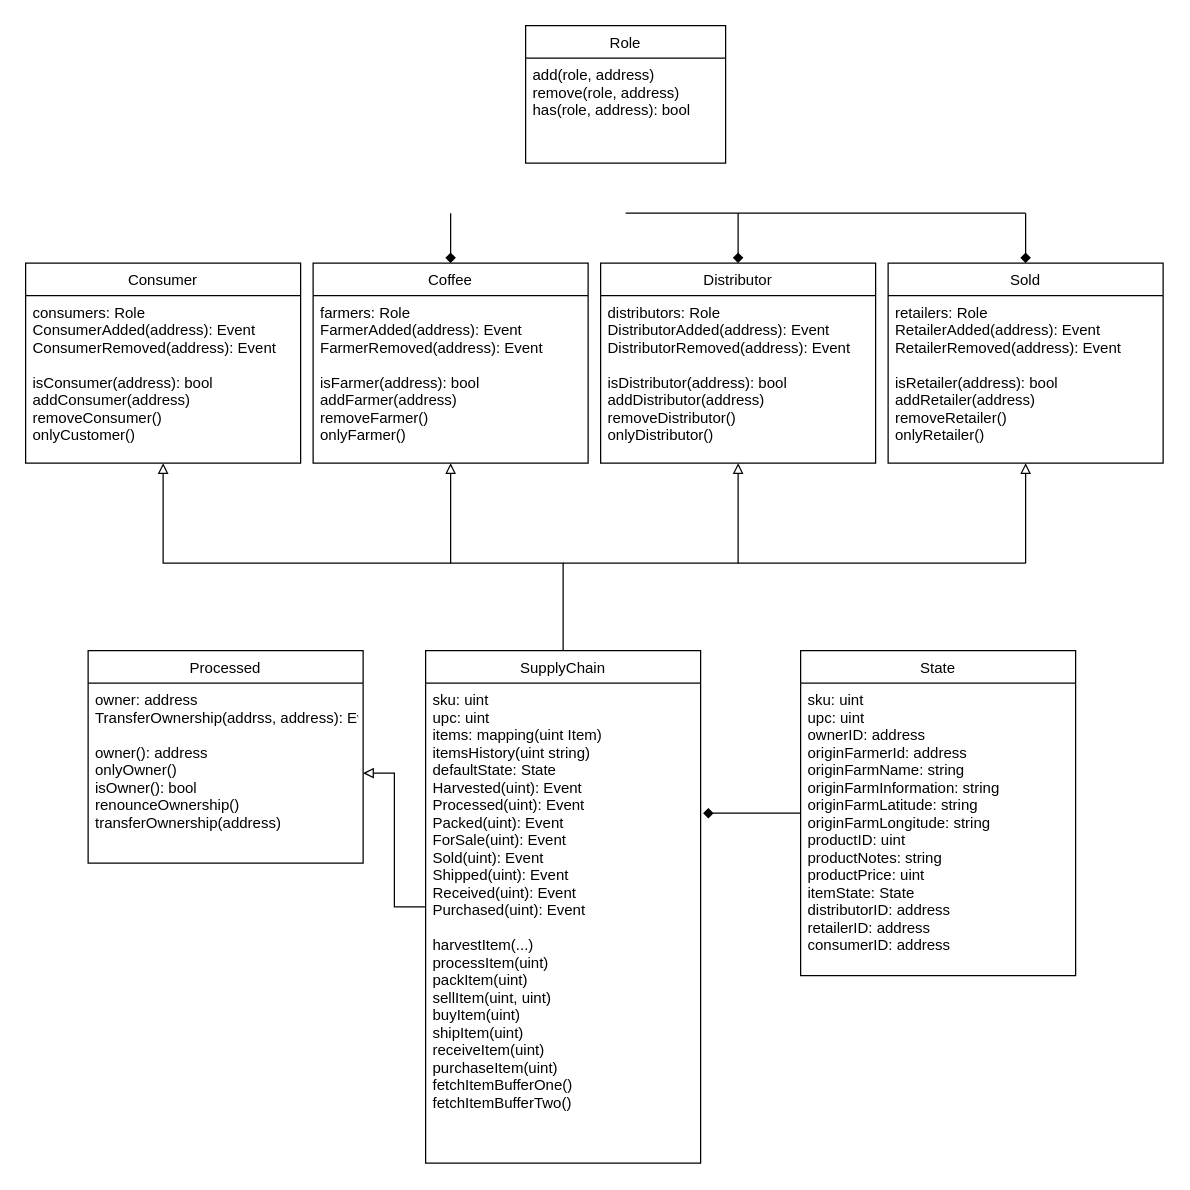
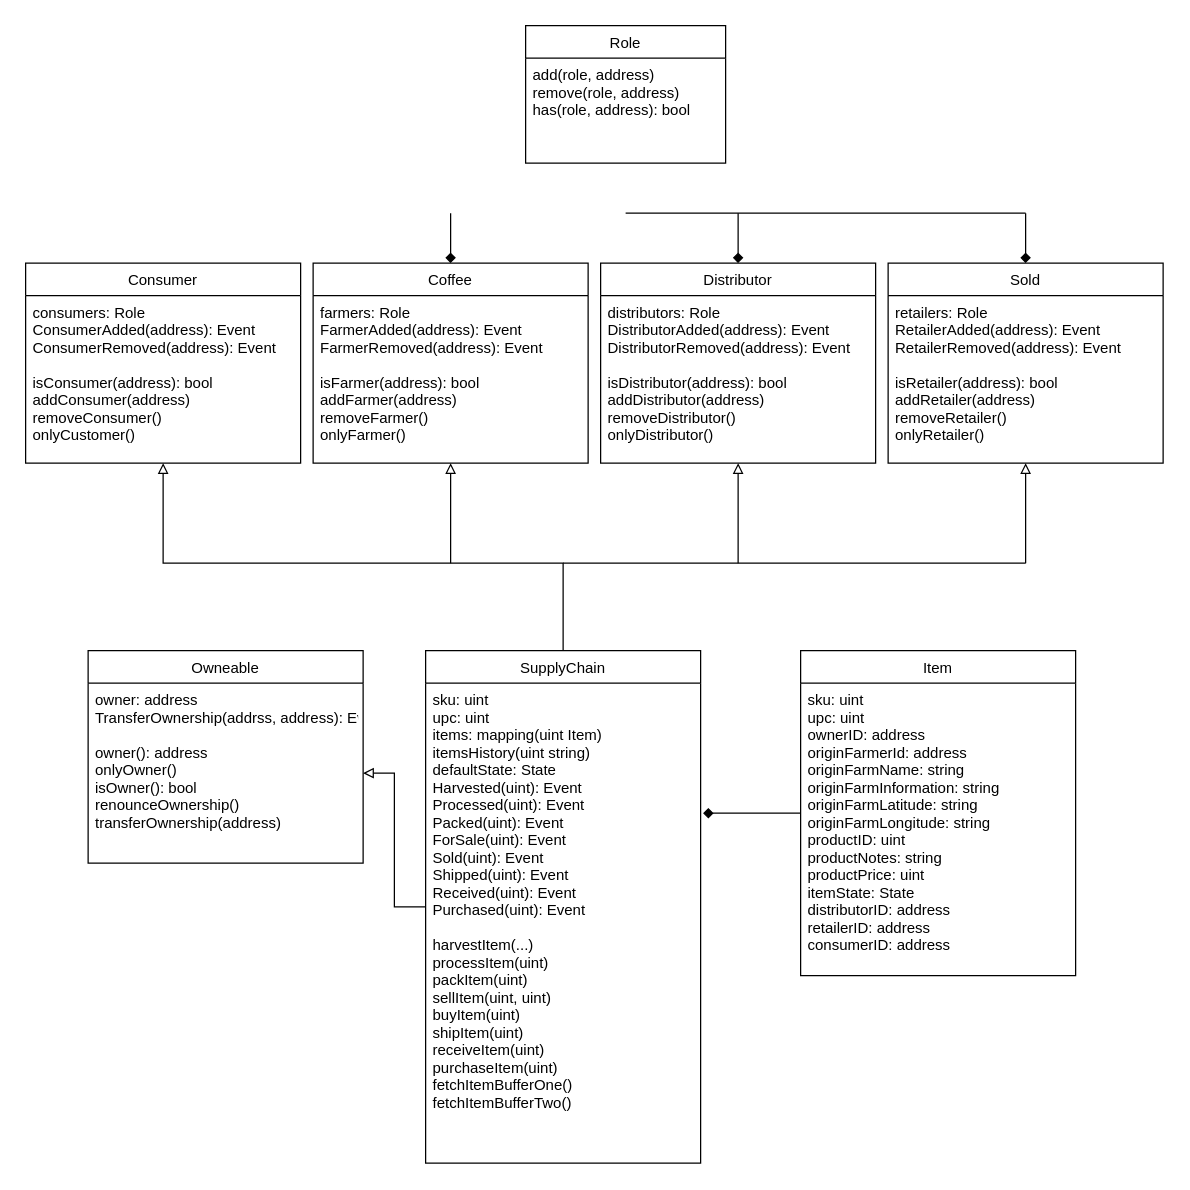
node "Processed": label "Processed" -> "Owneable"
node "State": label "State" -> "Item"
